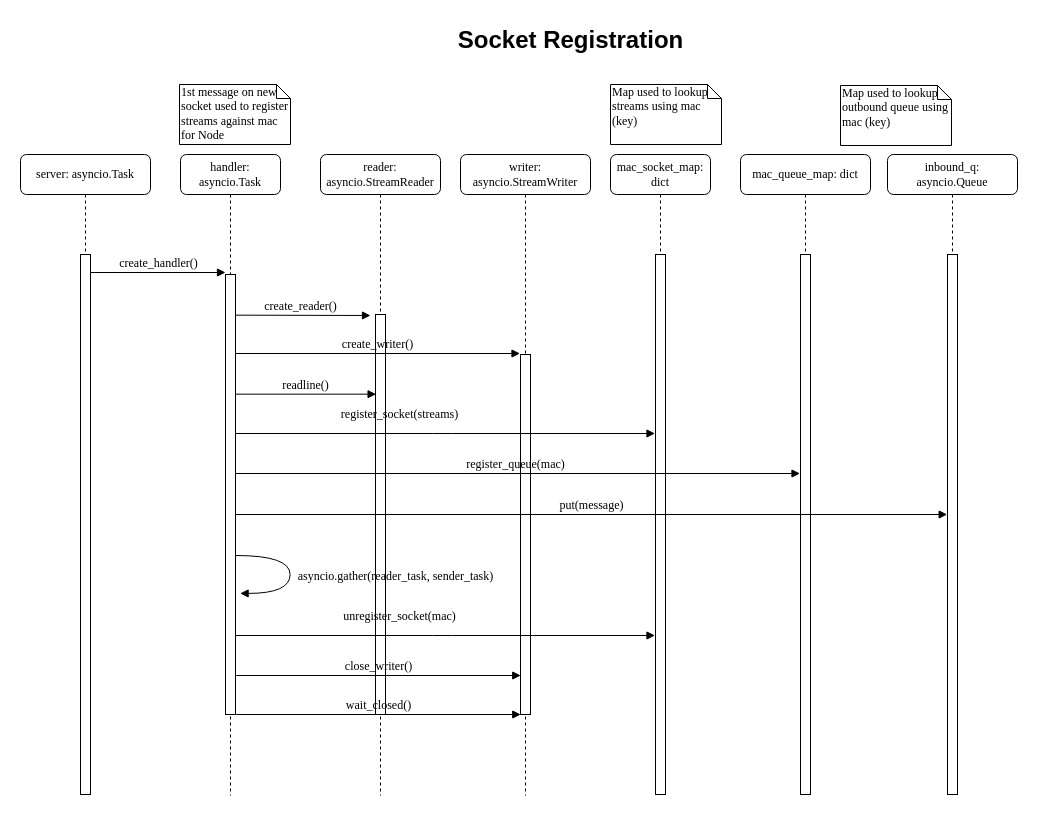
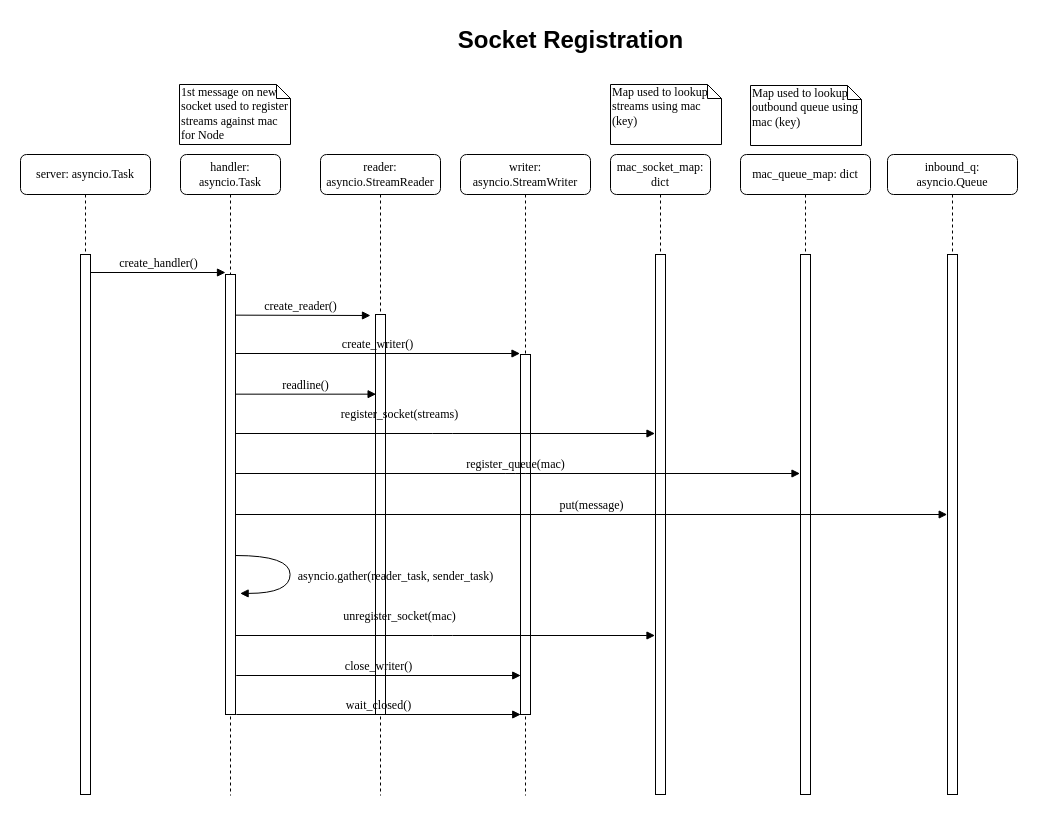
node "Map used to lookup outbound queue using mac (key)": moved (896, 116) -> (806, 116)
